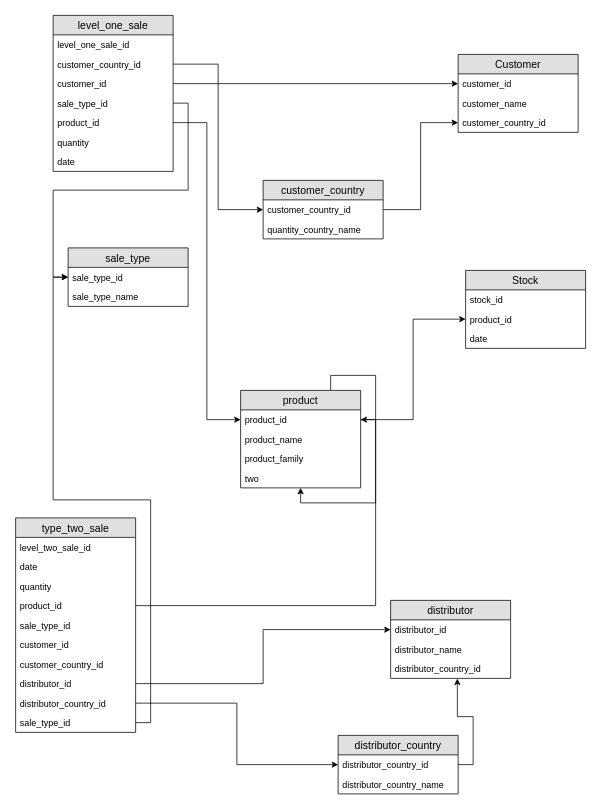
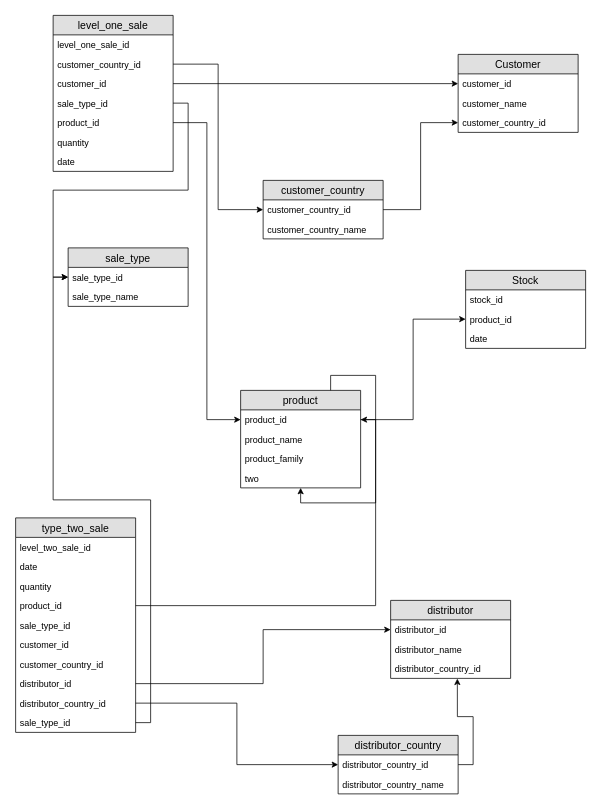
node "quantity_country_name": label "quantity_country_name" -> "customer_country_name"
